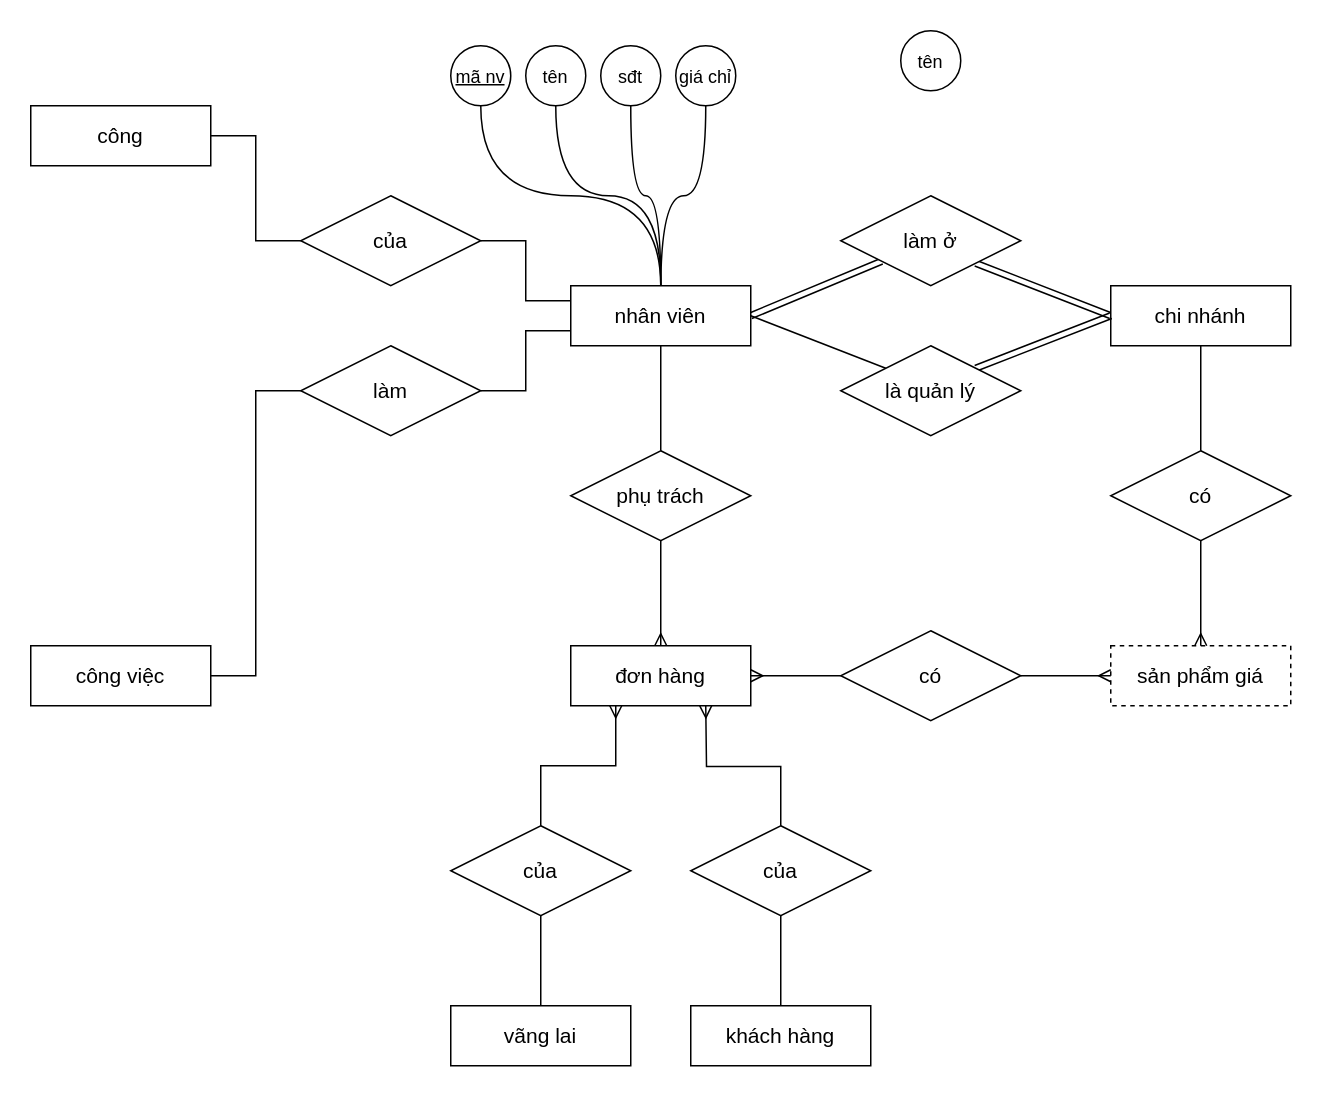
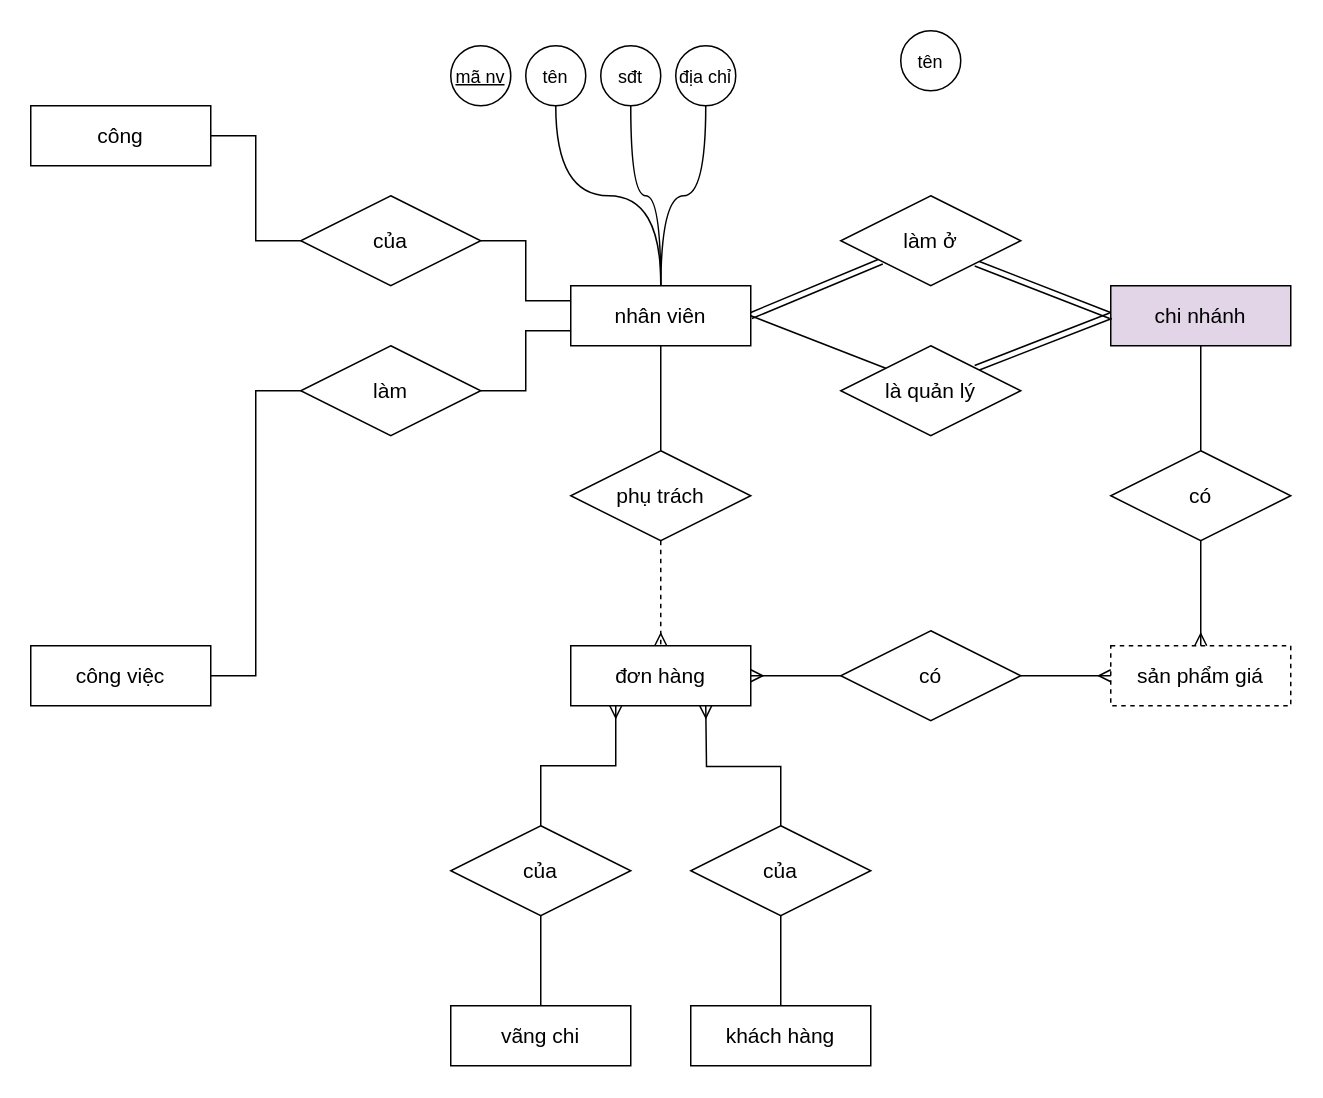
node "giá chỉ": label "giá chỉ" -> "địa chỉ"
edge "mã nv" -- "nhân viên": removed
node "chi nhánh": fillcolor #ffffff -> #e1d5e7
edge "phụ trách" -> "đơn hàng": style solid -> dashed
node "vãng lai": label "vãng lai" -> "vãng chi"
